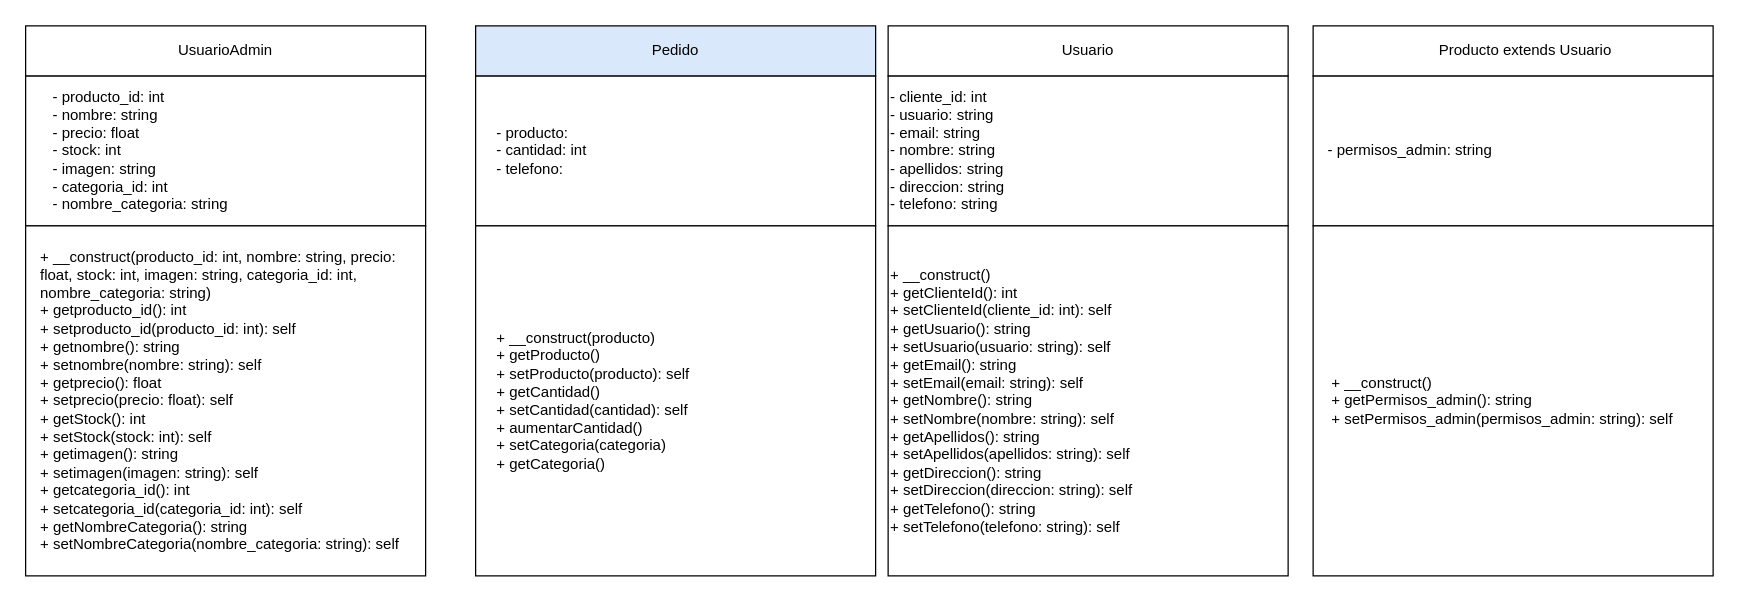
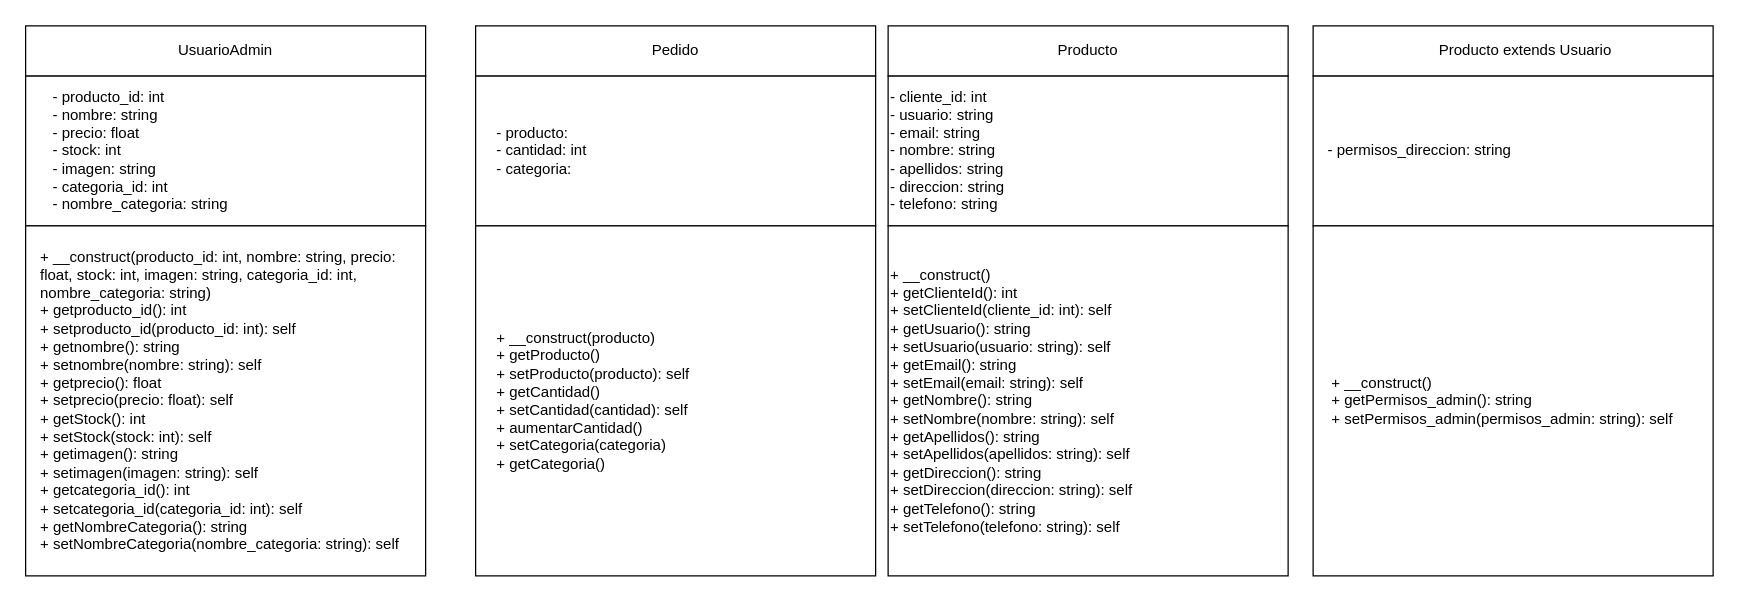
node "Pedido": fillcolor #dae8fc -> #ffffff
node "Usuario": label "Usuario" -> "Producto"
node "- producto: - cantidad: int - telefono:": label "- producto: - cantidad: int - telefono:" -> "- producto: - cantidad: int - categoria:"
node "- permisos_admin: string": label "- permisos_admin: string" -> "- permisos_direccion: string"
